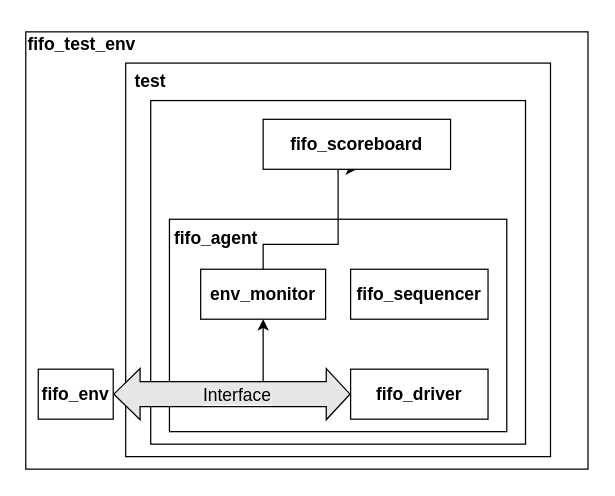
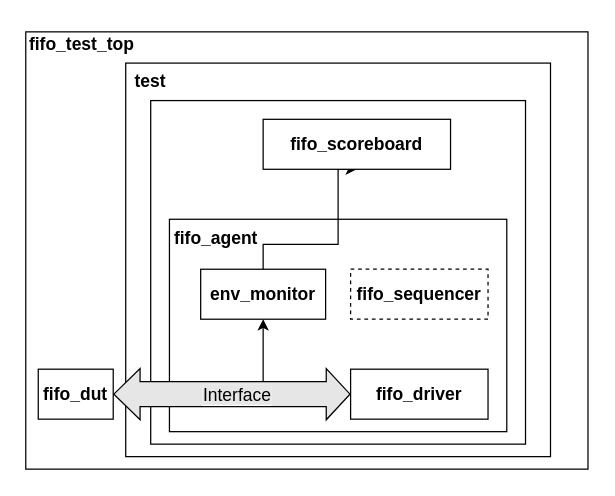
node "fifo_test_env": label "fifo_test_env" -> "fifo_test_top"
node "fifo_sequencer": style solid -> dashed
node "fifo_env": label "fifo_env" -> "fifo_dut"
